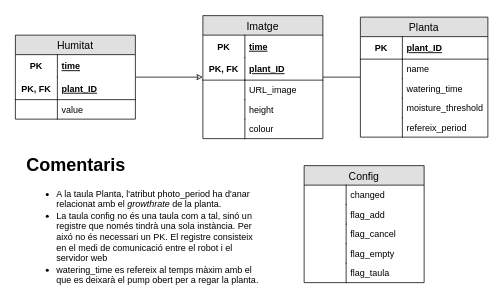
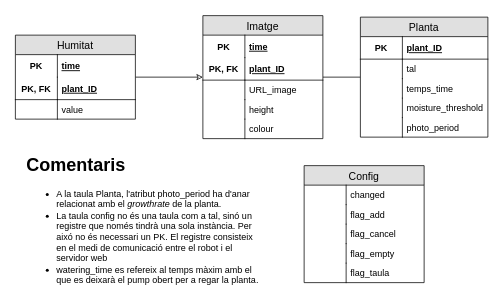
node "name": label "name" -> "tal"
node "watering_time": label "watering_time" -> "temps_time"
node "refereix_period": label "refereix_period" -> "photo_period"
